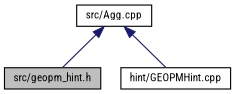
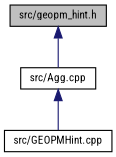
edge "src/geopm_hint.h" -> "src/Agg.cpp": reversed
node "hint/GEOPMHint.cpp": label "hint/GEOPMHint.cpp" -> "src/GEOPMHint.cpp"
